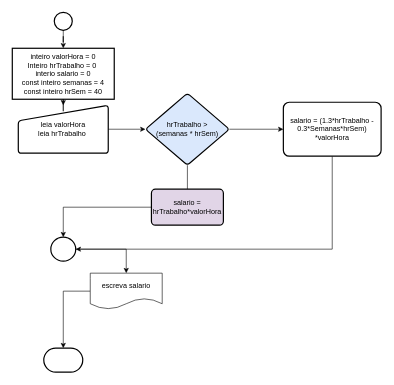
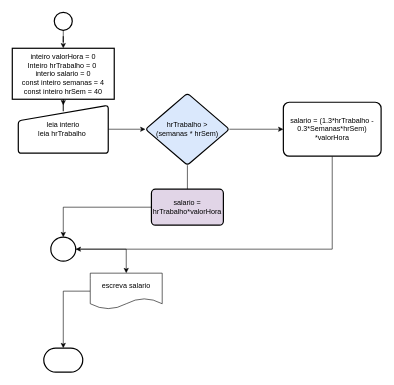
node "leia valorHoraleia hrTrabalho": label "leia valorHoraleia hrTrabalho" -> "leia interioleia hrTrabalho"
